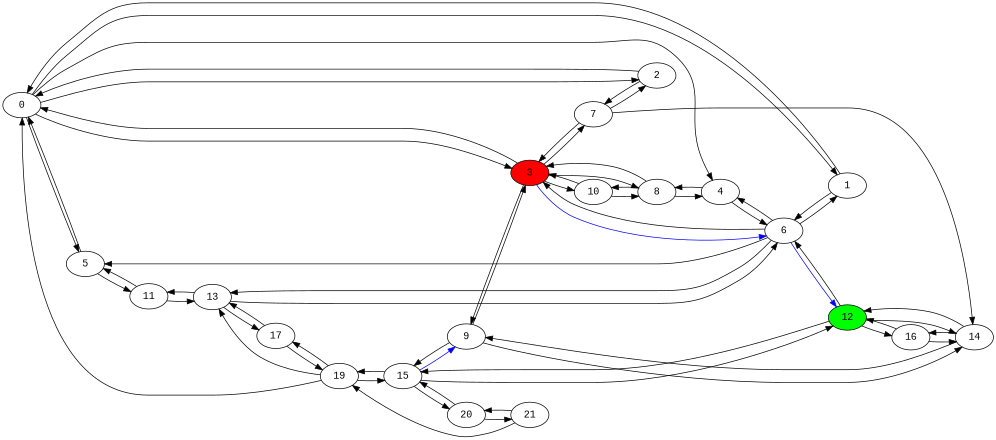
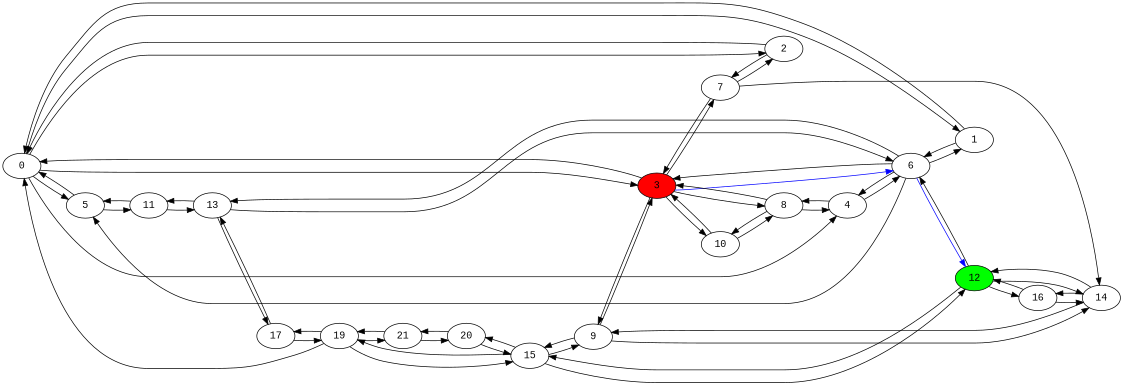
edge "19" -> "13": now "19" -> "21"
edge "15" -> "9": color blue -> black
